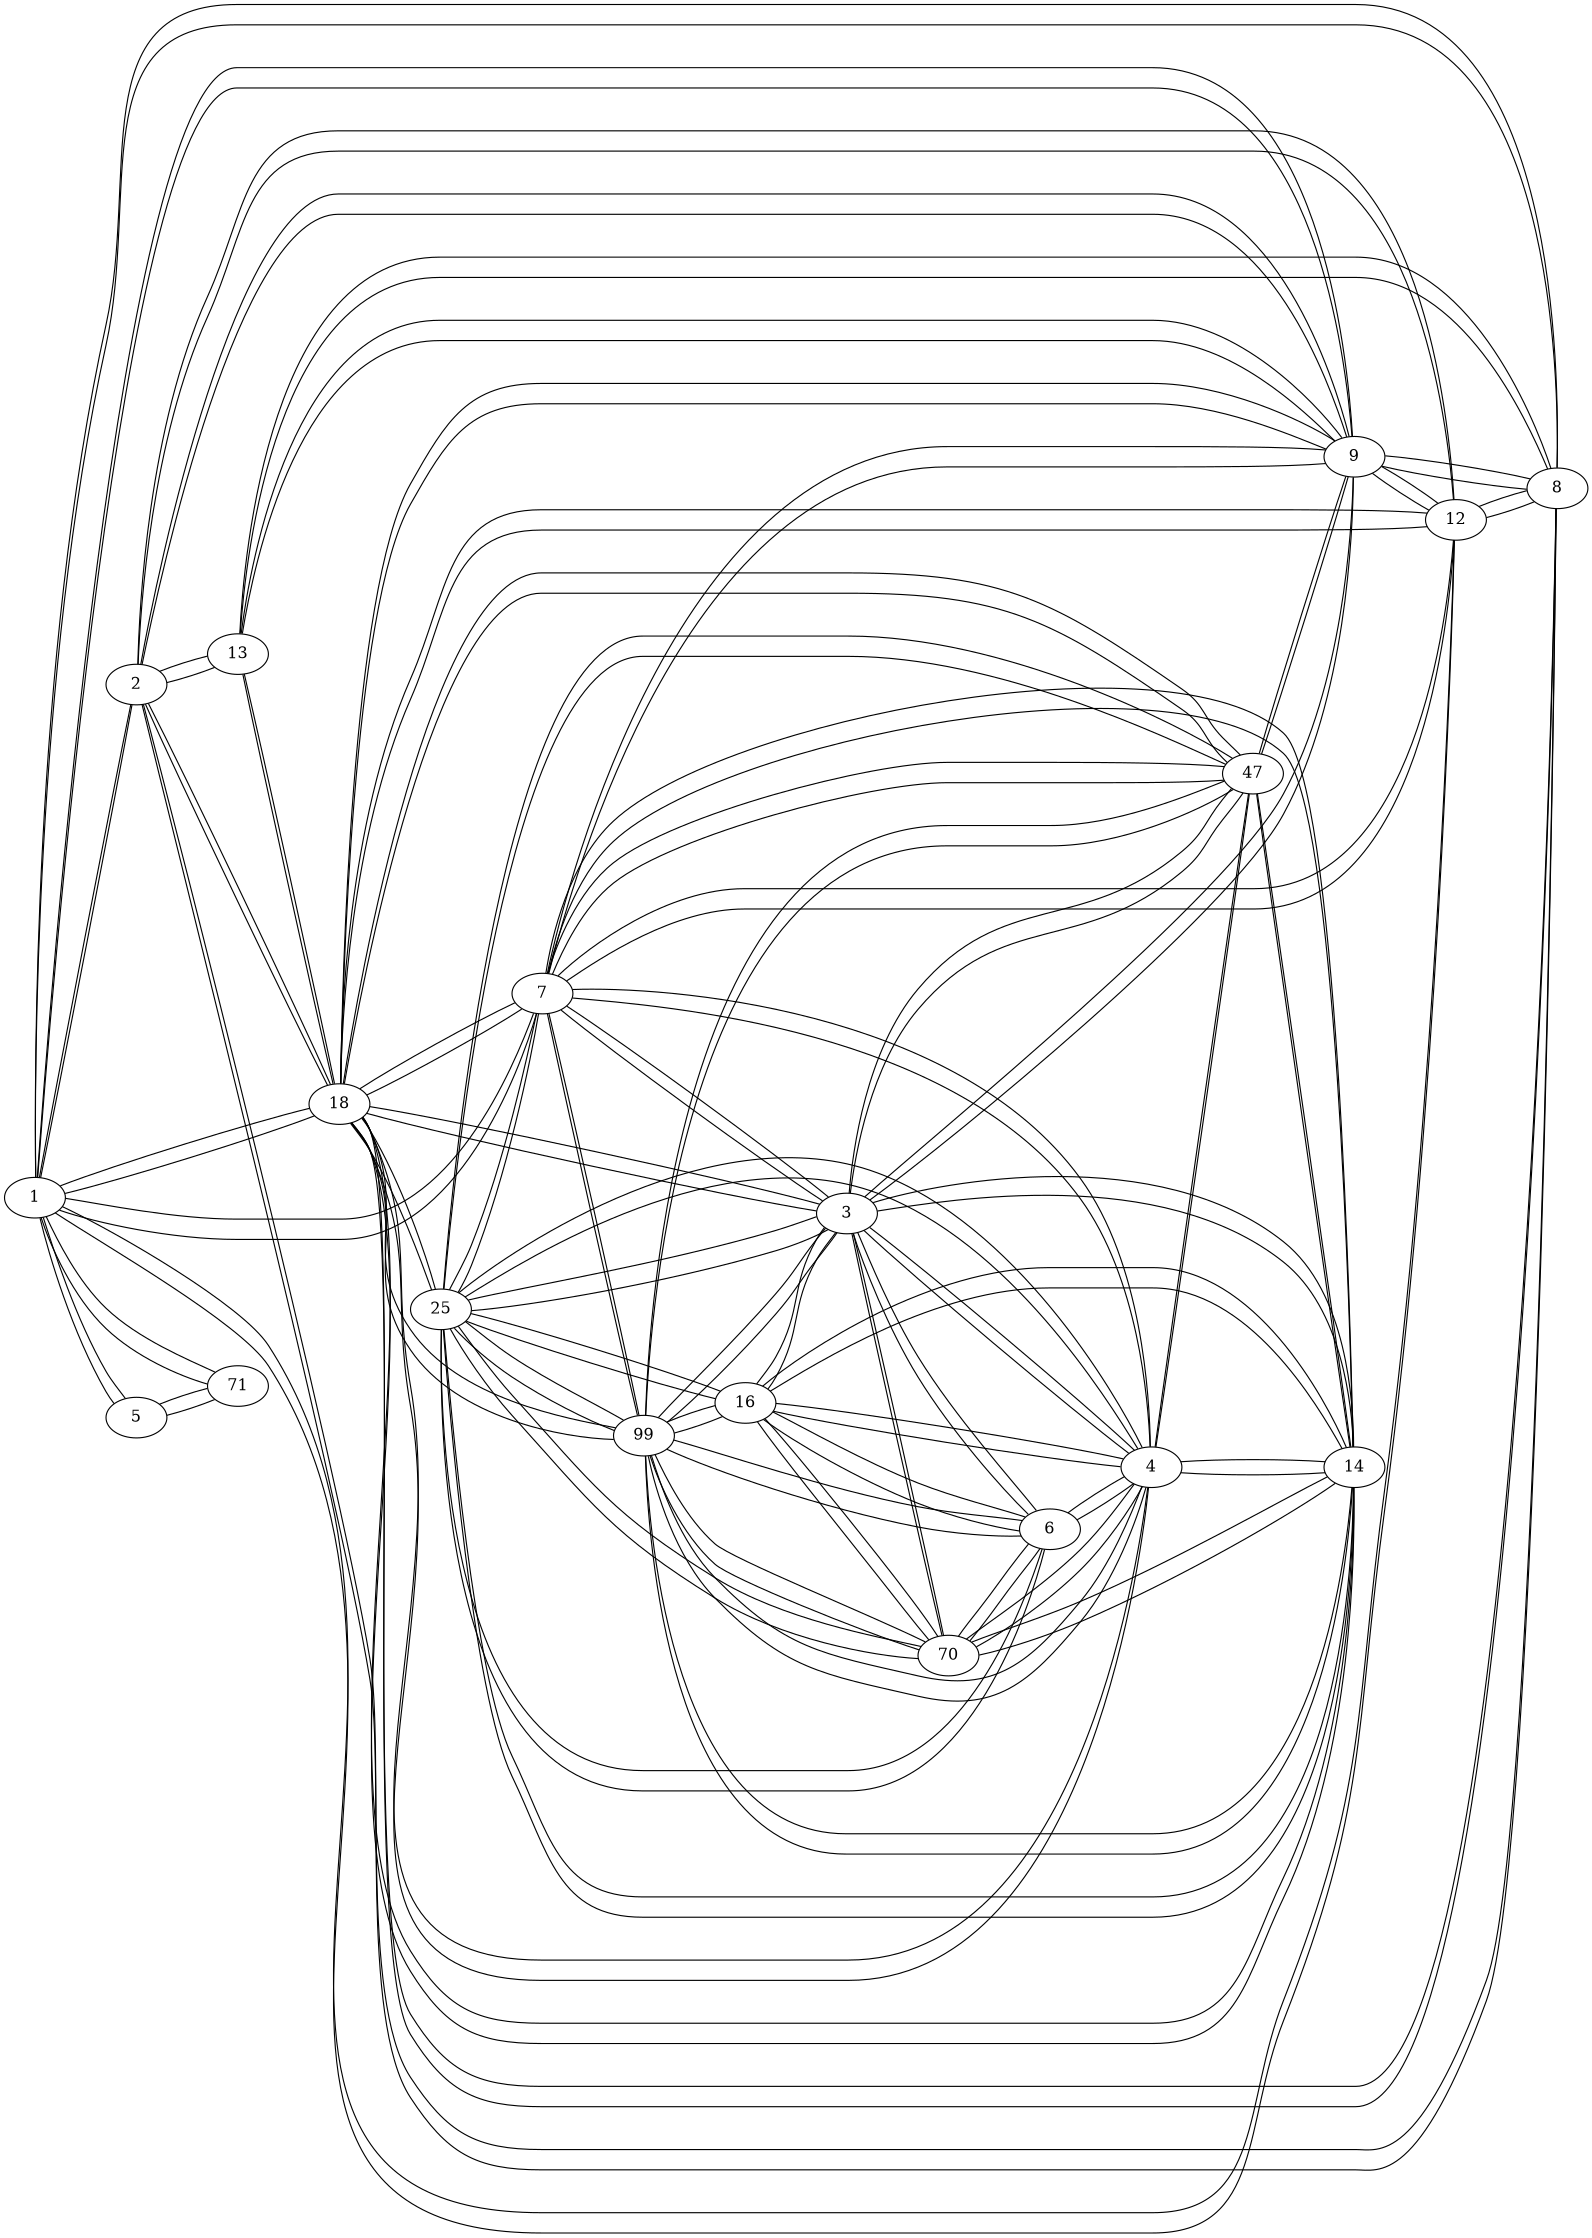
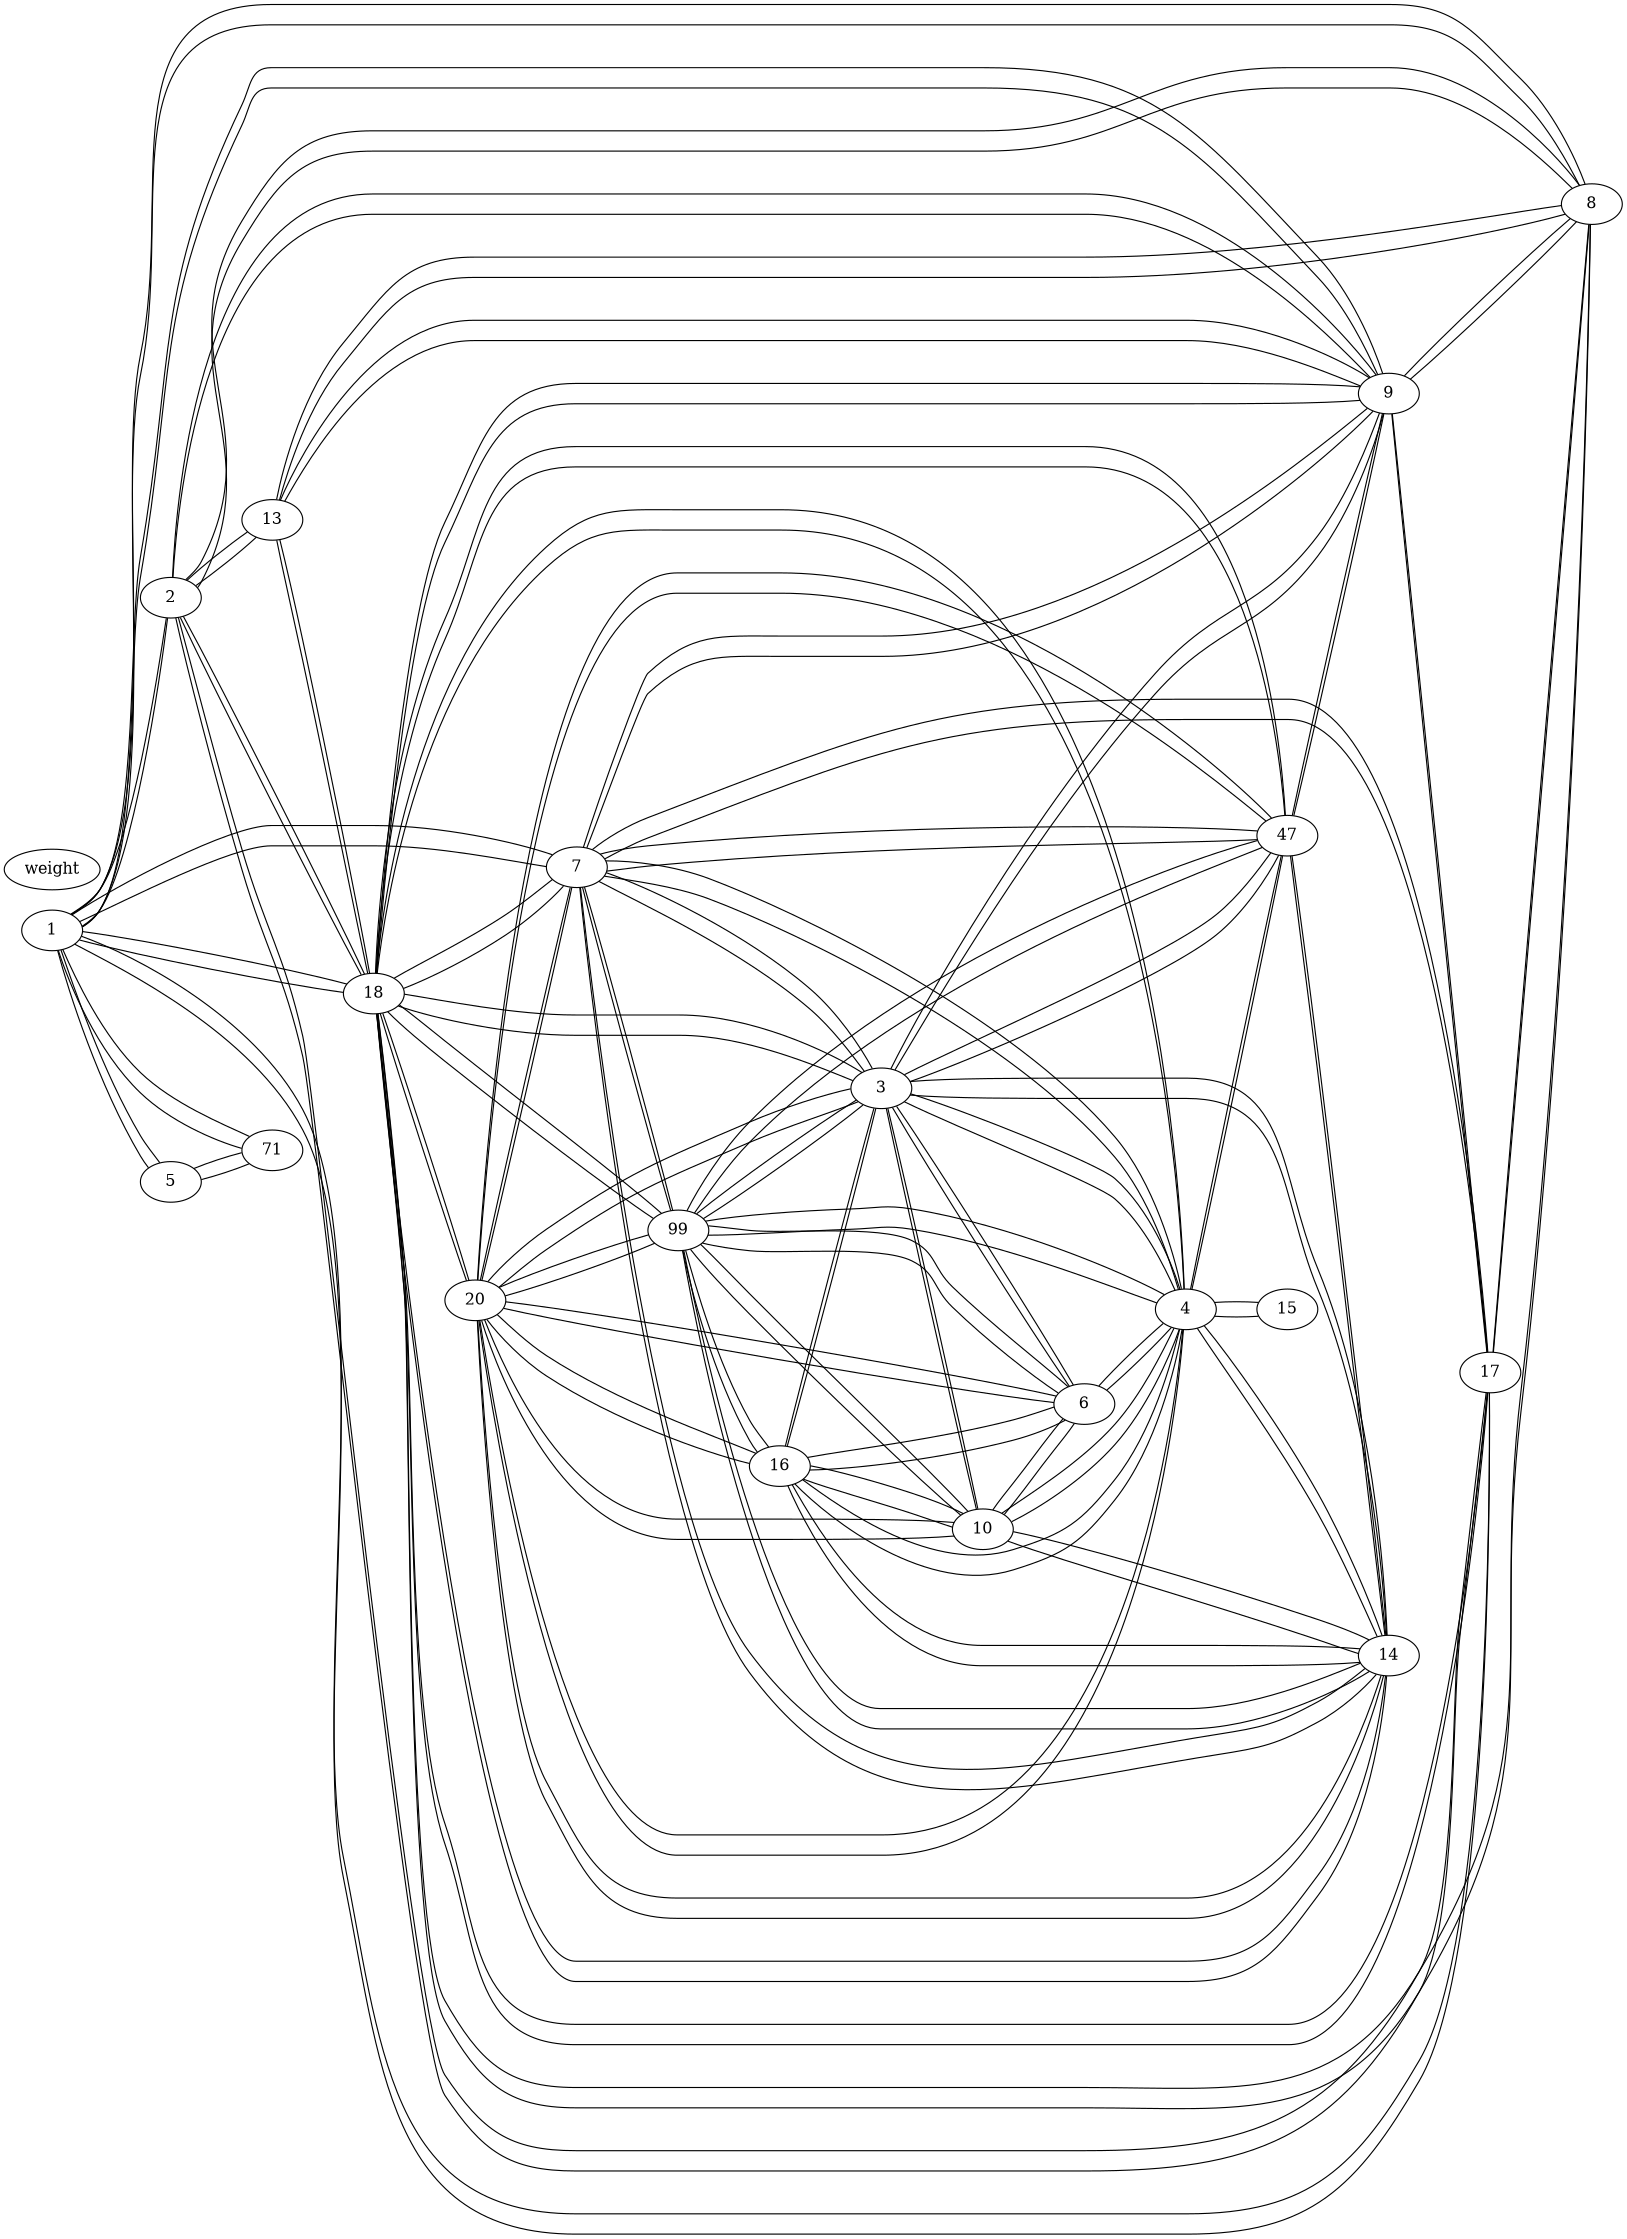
node "12": label "12" -> "17"
node "weight": added
node "25": label "25" -> "20"
node "15": added
node "70": label "70" -> "10"
